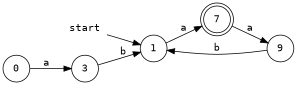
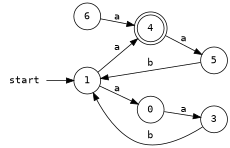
node "6": added
node "7": label "7" -> "4"
node "9": label "9" -> "5"
edge "1" -> "0": added, label "a"
